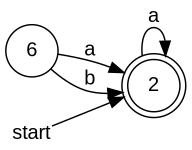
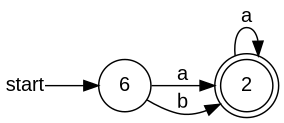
edge "start" -> "2": now "start" -> "6"
